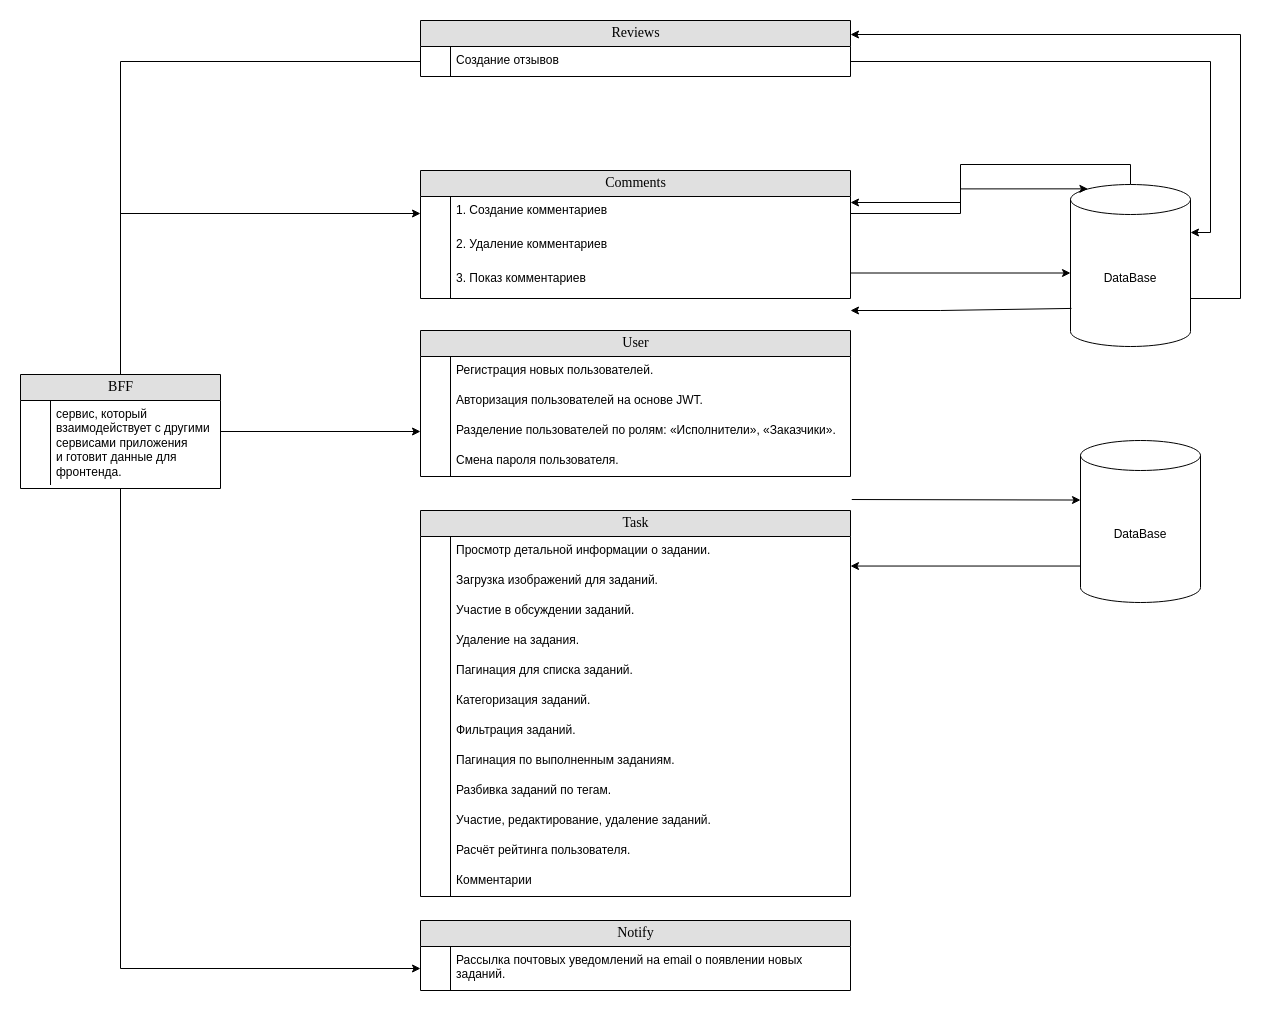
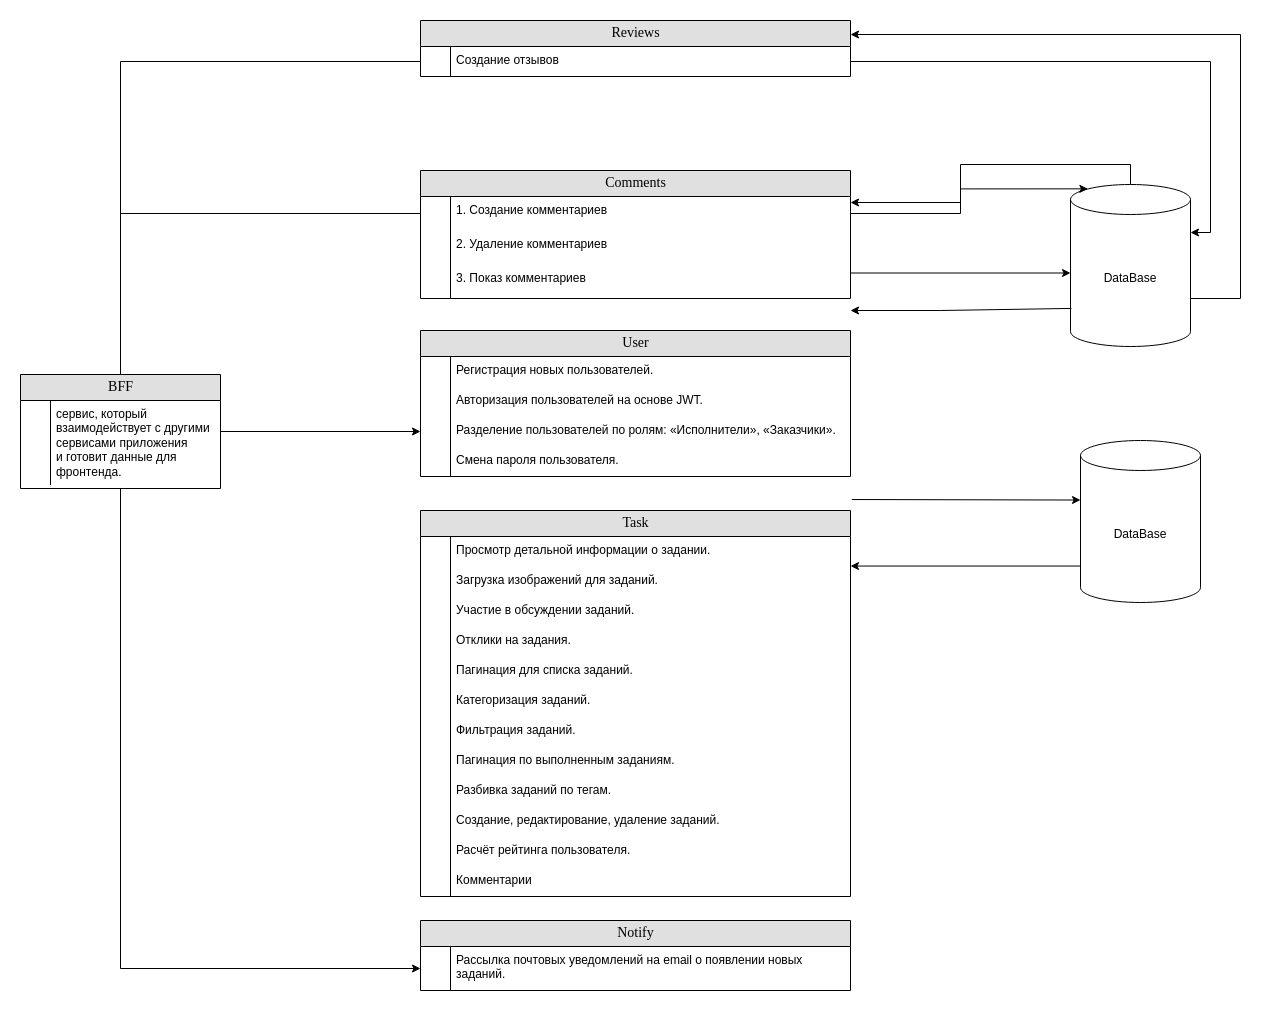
edge "BFF" -> "1. Создание комментариев": arrowhead classic -> none
node "Удаление на задания.": label "Удаление на задания." -> "Отклики на задания."
node "Участие, редактирование, удаление заданий.": label "Участие, редактирование, удаление заданий." -> "Создание, редактирование, удаление заданий."
